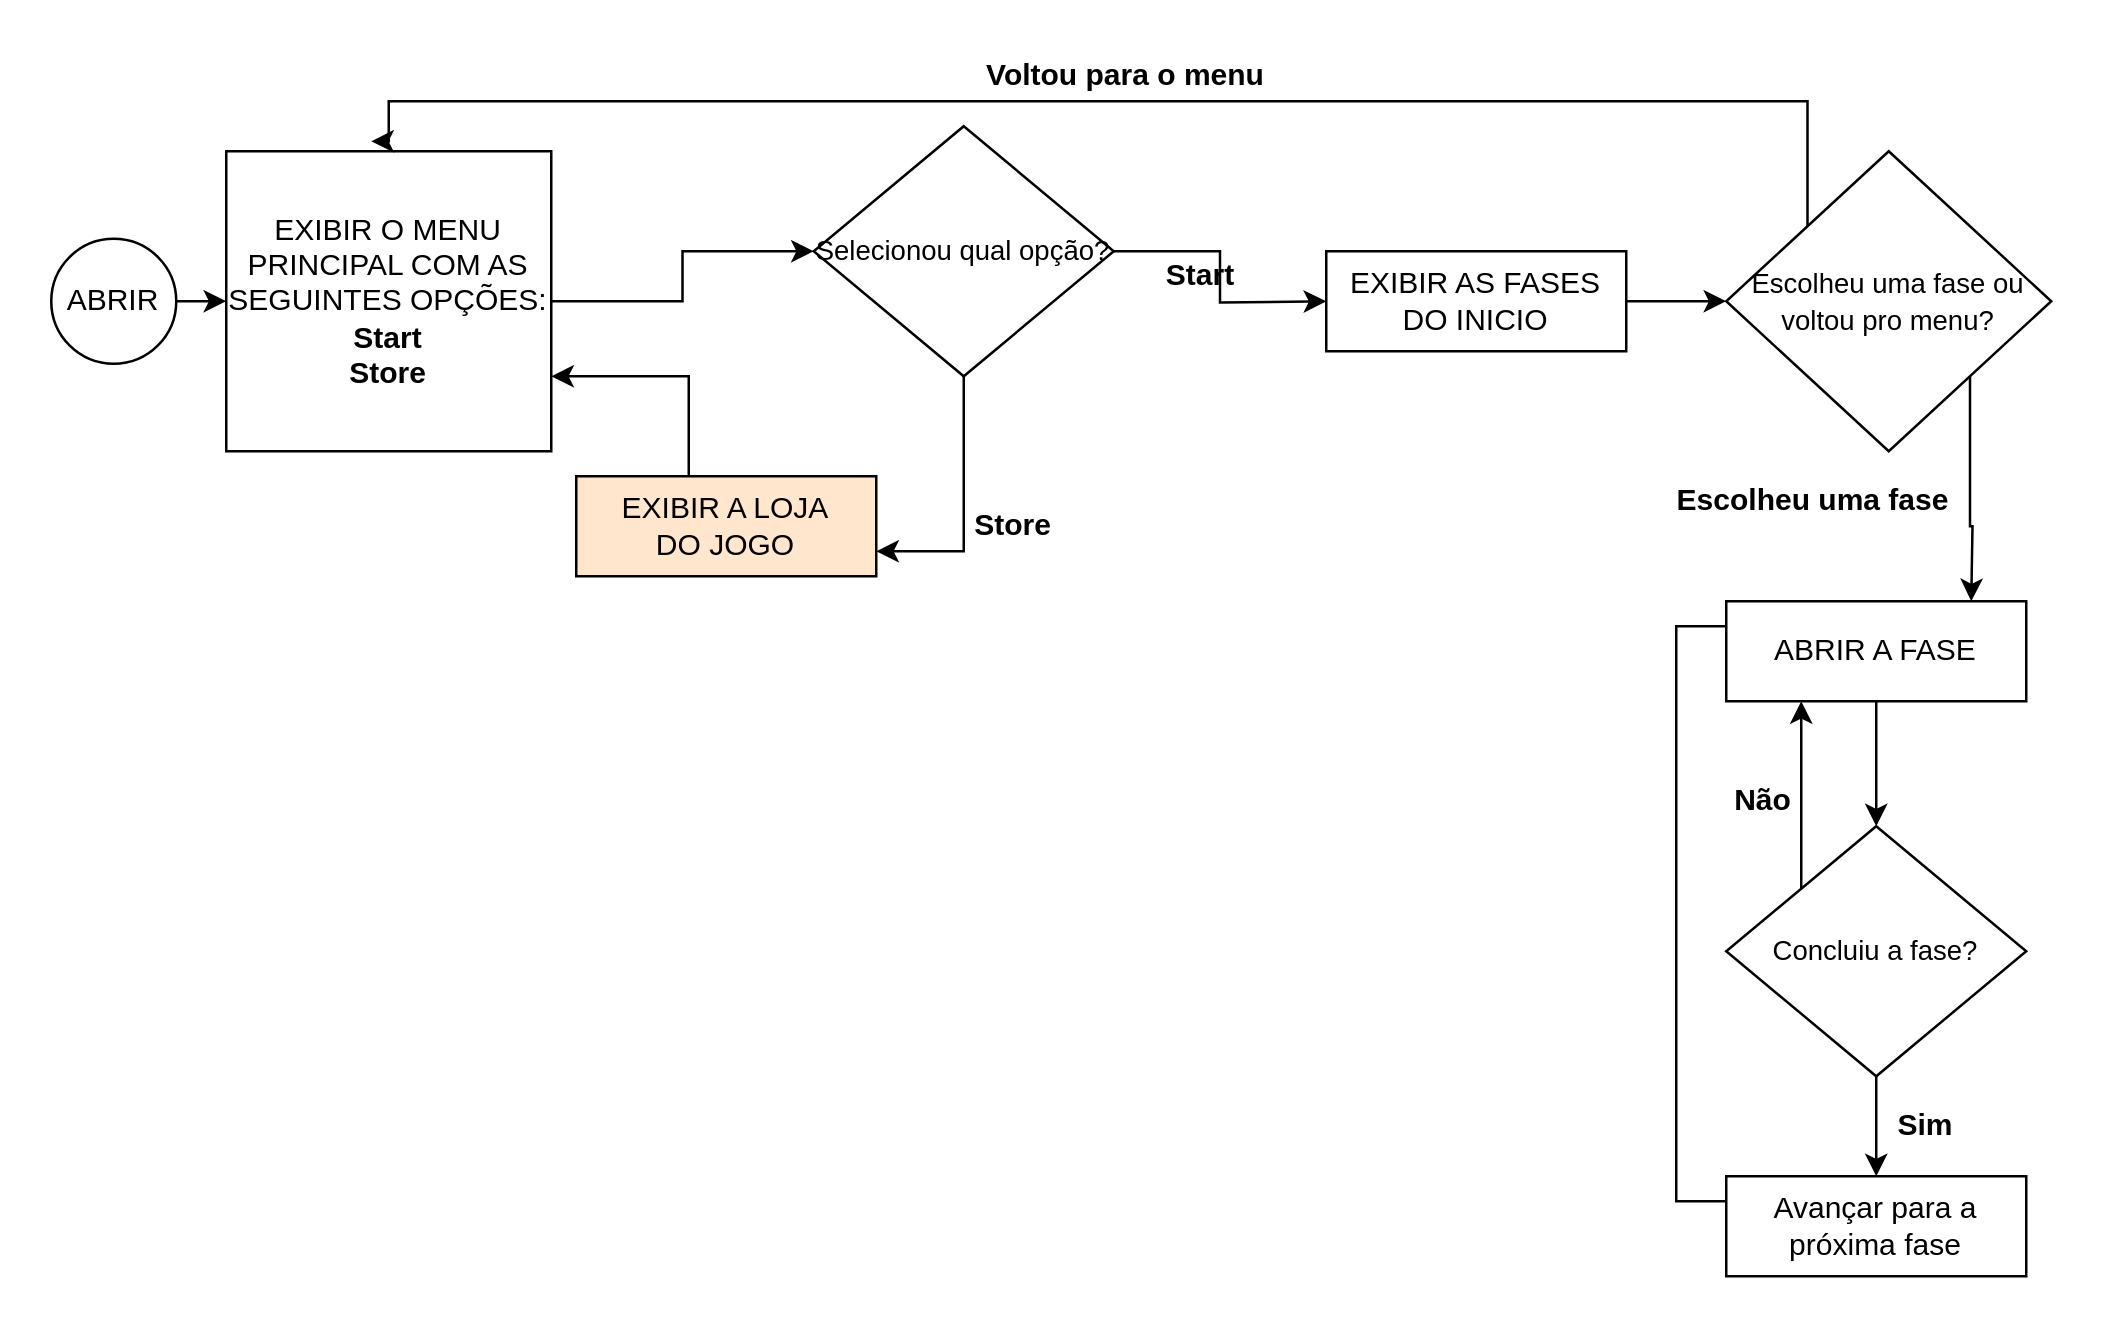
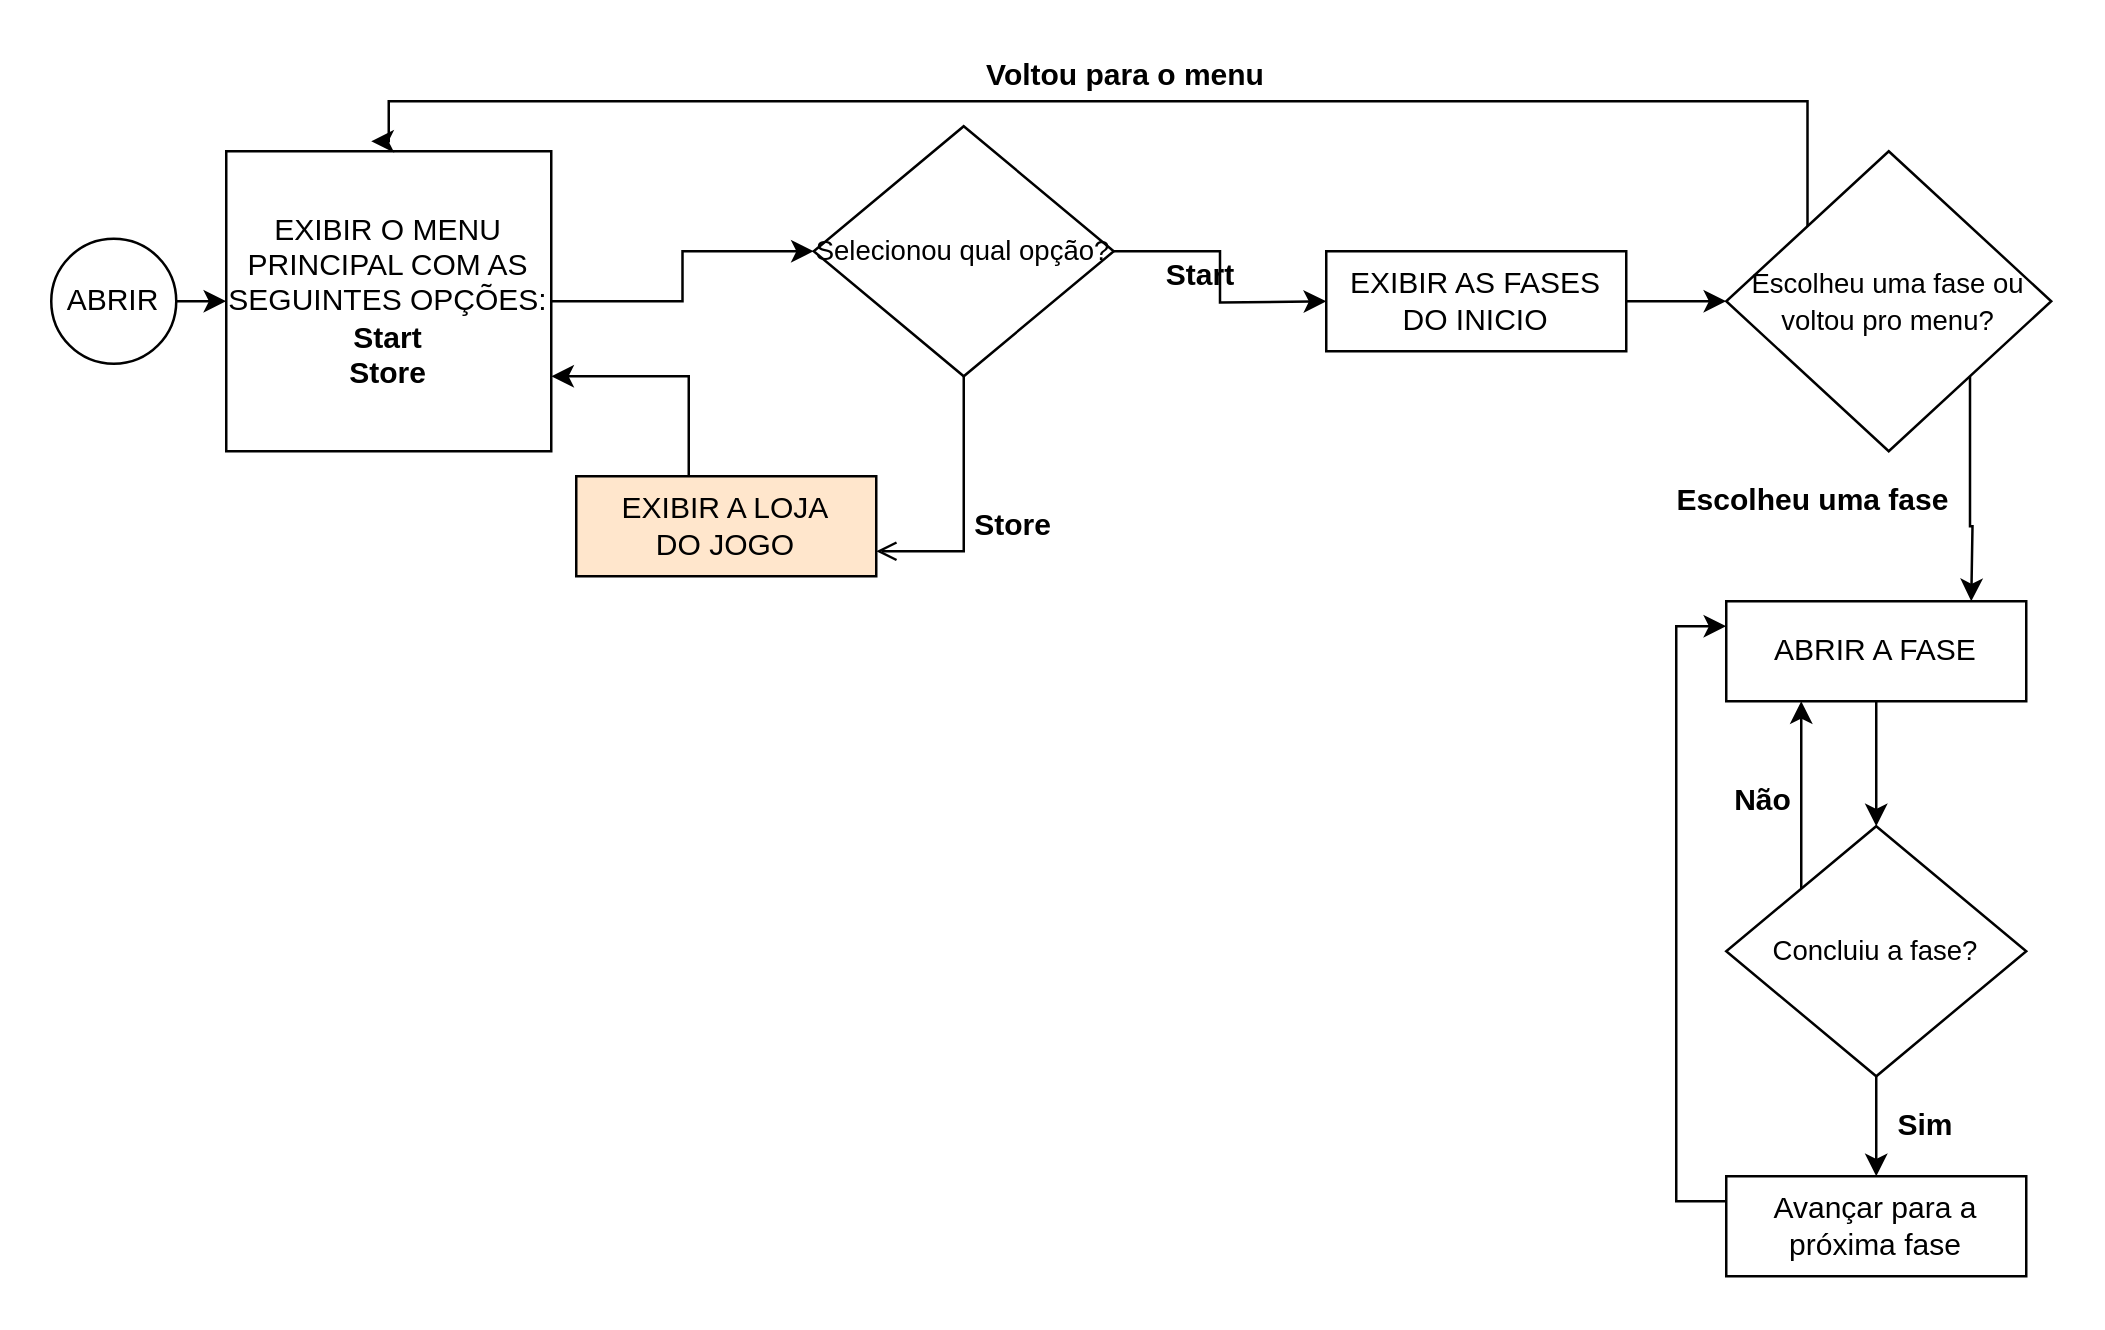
edge "Selecionou qual opção?" -> "EXIBIR A LOJA DO JOGO": arrowhead classic -> open
edge "ABRIR A FASE" -- "Avançar para a próxima fase": arrowhead none -> classic
